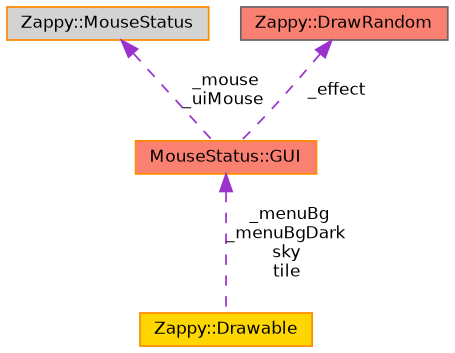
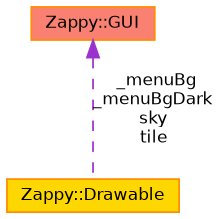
node "Zappy::MouseStatus": removed
node "Zappy::DrawRandom": removed
node "MouseStatus::GUI": label "MouseStatus::GUI" -> "Zappy::GUI"
